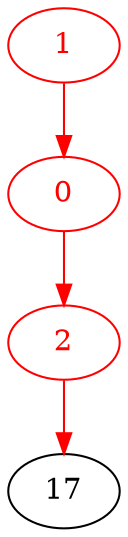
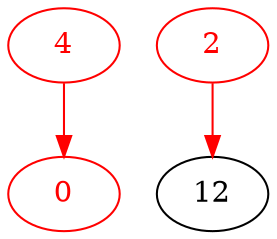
node "1": label "1" -> "4"
edge "0" -> "2": removed
node "17": label "17" -> "12"
